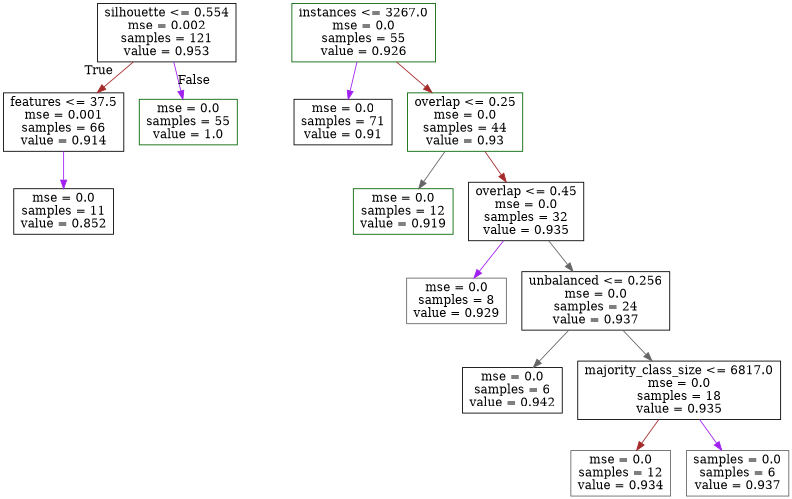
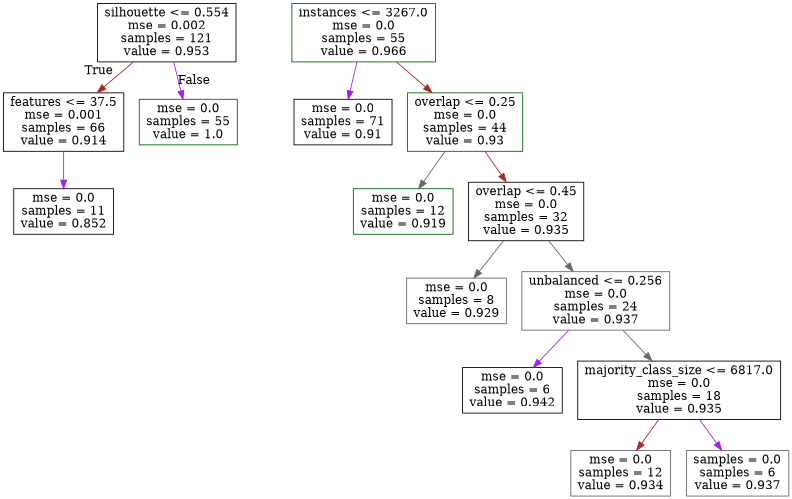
node "instances <= 3267.0 mse = 0.0 samples = 55 value = 0.926": label "instances <= 3267.0 mse = 0.0 samples = 55 value = 0.926" -> "instances <= 3267.0 mse = 0.0 samples = 55 value = 0.966"
edge "overlap <= 0.45 mse = 0.0 samples = 32 value = 0.935" -> "mse = 0.0 samples = 8 value = 0.929": color purple -> gray40
node "unbalanced <= 0.256 mse = 0.0 samples = 24 value = 0.937": color black -> gray40
edge "unbalanced <= 0.256 mse = 0.0 samples = 24 value = 0.937" -> "mse = 0.0 samples = 6 value = 0.942": color gray40 -> purple
